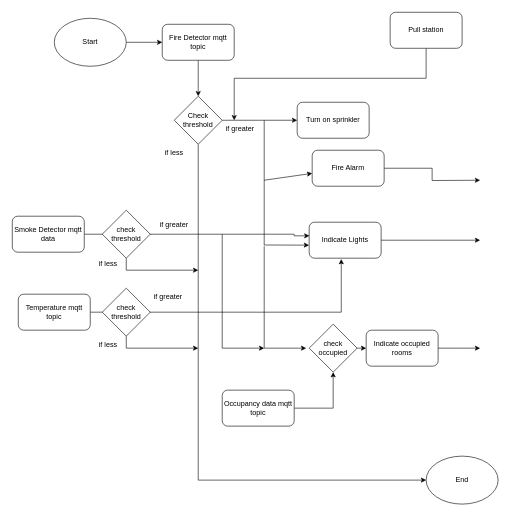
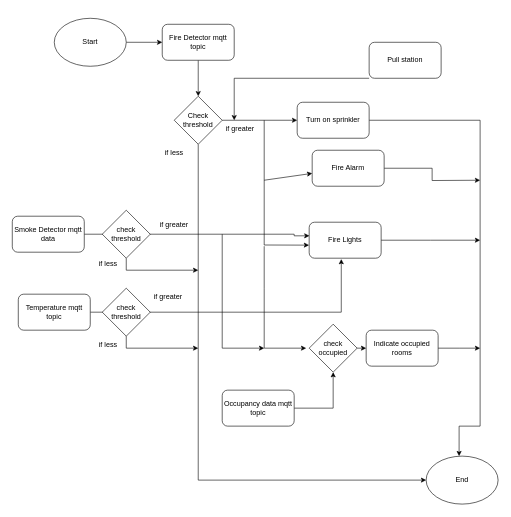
node "Pull station": moved (426, 30) -> (405, 60)
edge "Turn on sprinkler" -> "End": added
node "Indicate Lights": label "Indicate Lights" -> "Fire Lights"
